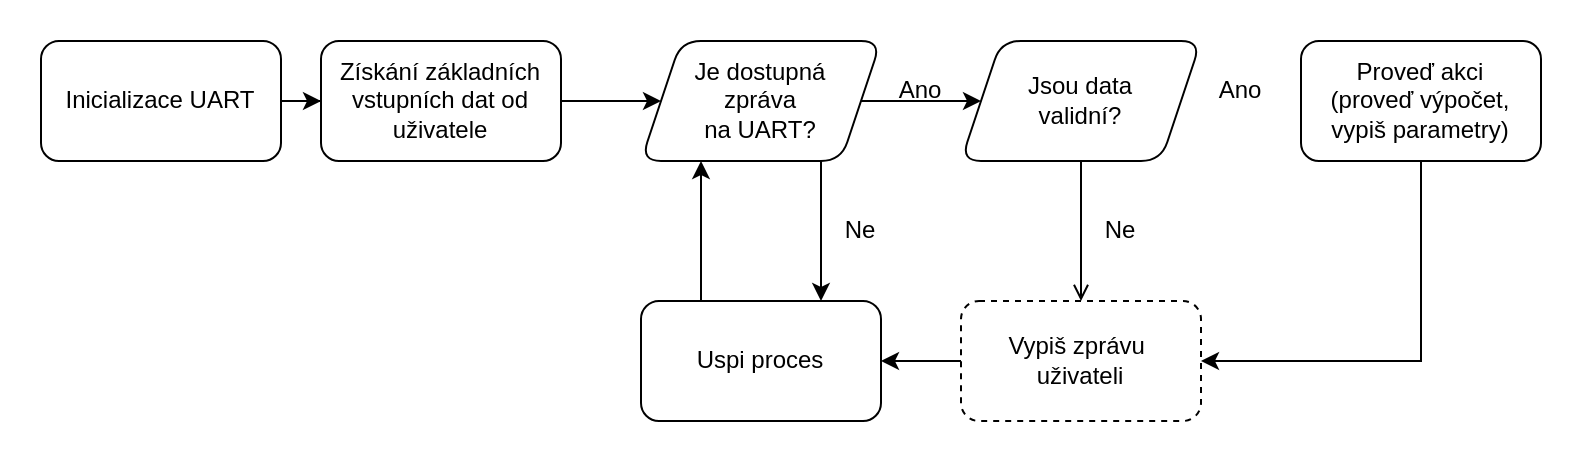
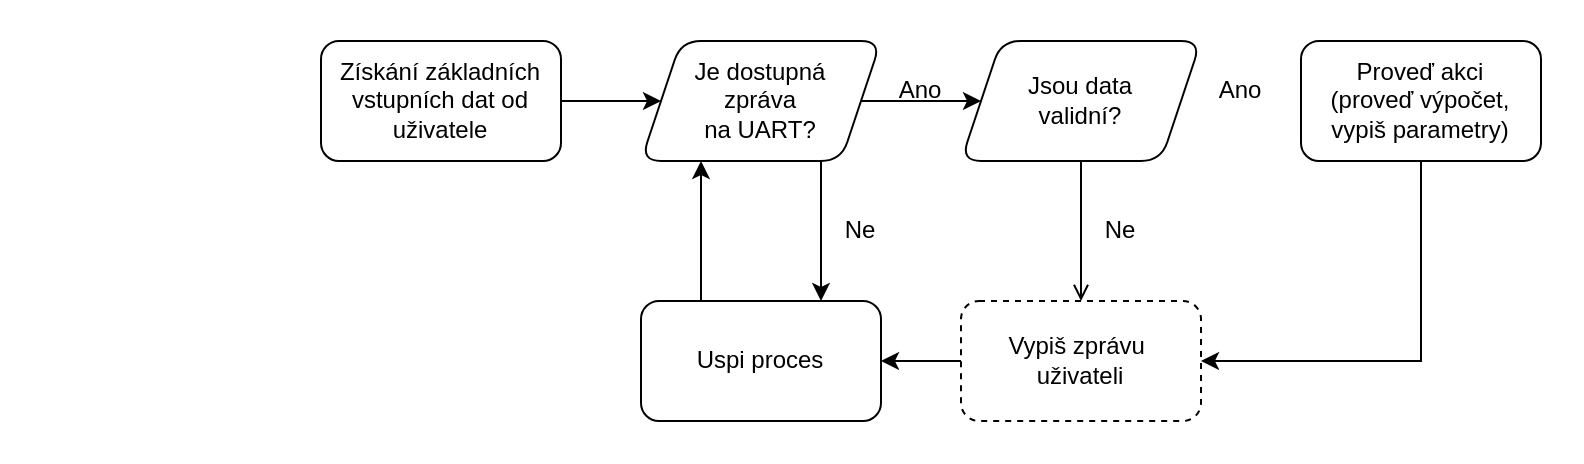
node "Inicializace UART": removed
edge "Inicializace UART" -> "Získání základních vstupních dat od uživatele": removed
